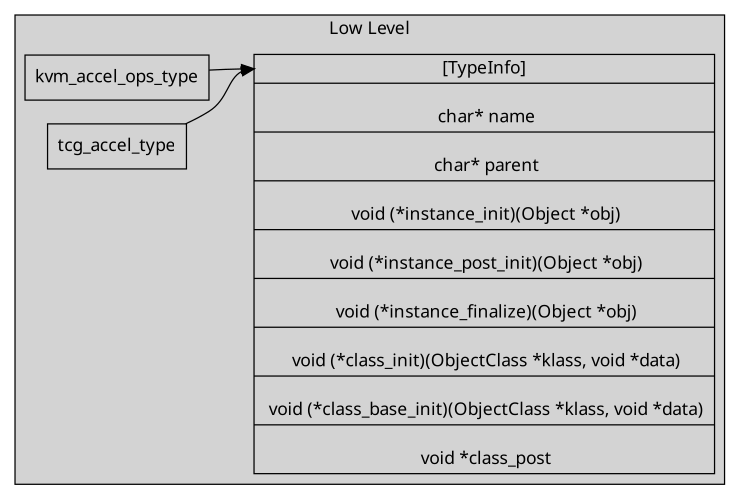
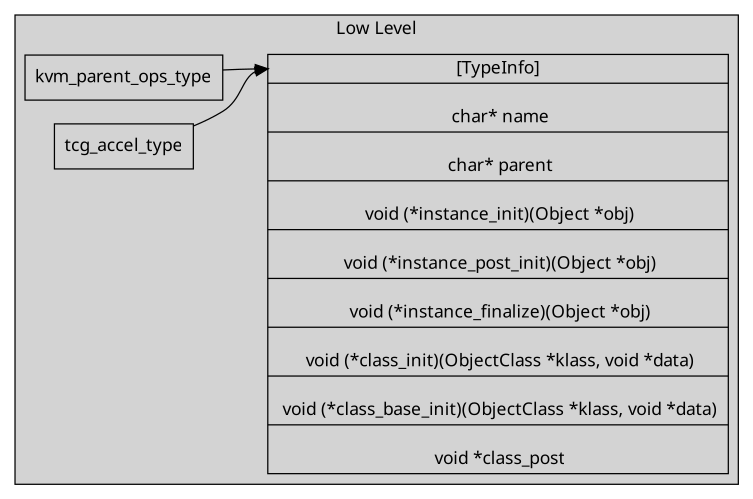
node "kvm_accel_ops_type": label "kvm_accel_ops_type" -> "kvm_parent_ops_type"
